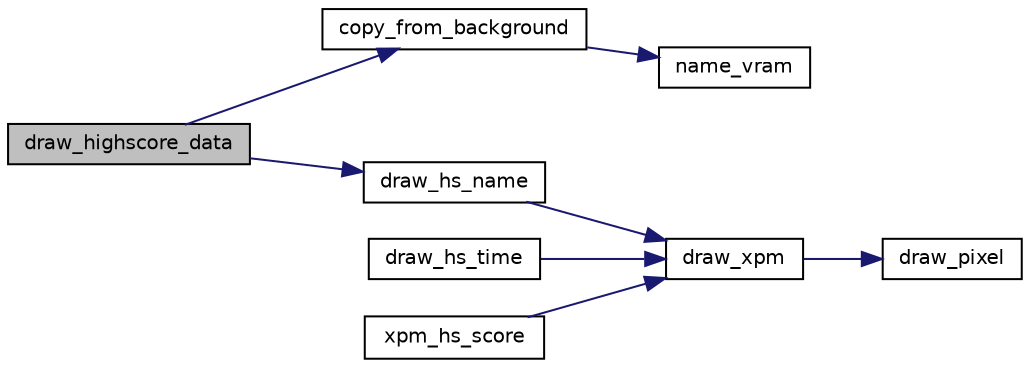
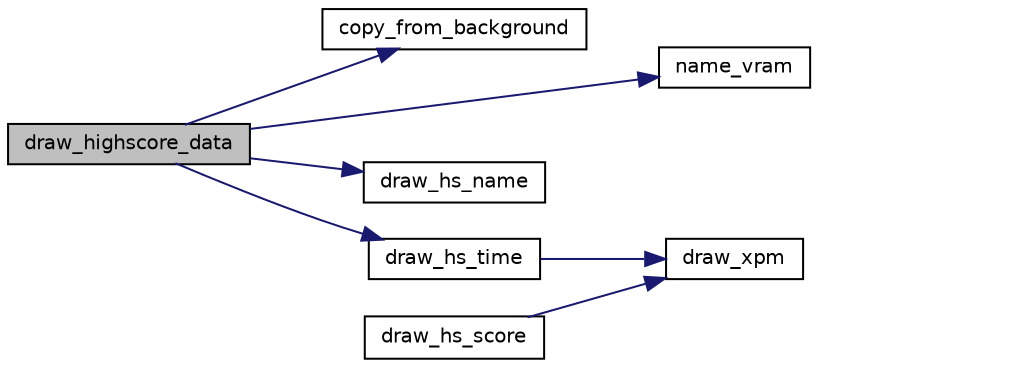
edge "copy_from_background" -> "name_vram": now "draw_highscore_data" -> "name_vram"
edge "draw_highscore_data" -> "draw_hs_time": added
edge "draw_hs_name" -> "draw_xpm": removed
node "draw_pixel": removed
node "xpm_hs_score": label "xpm_hs_score" -> "draw_hs_score"
